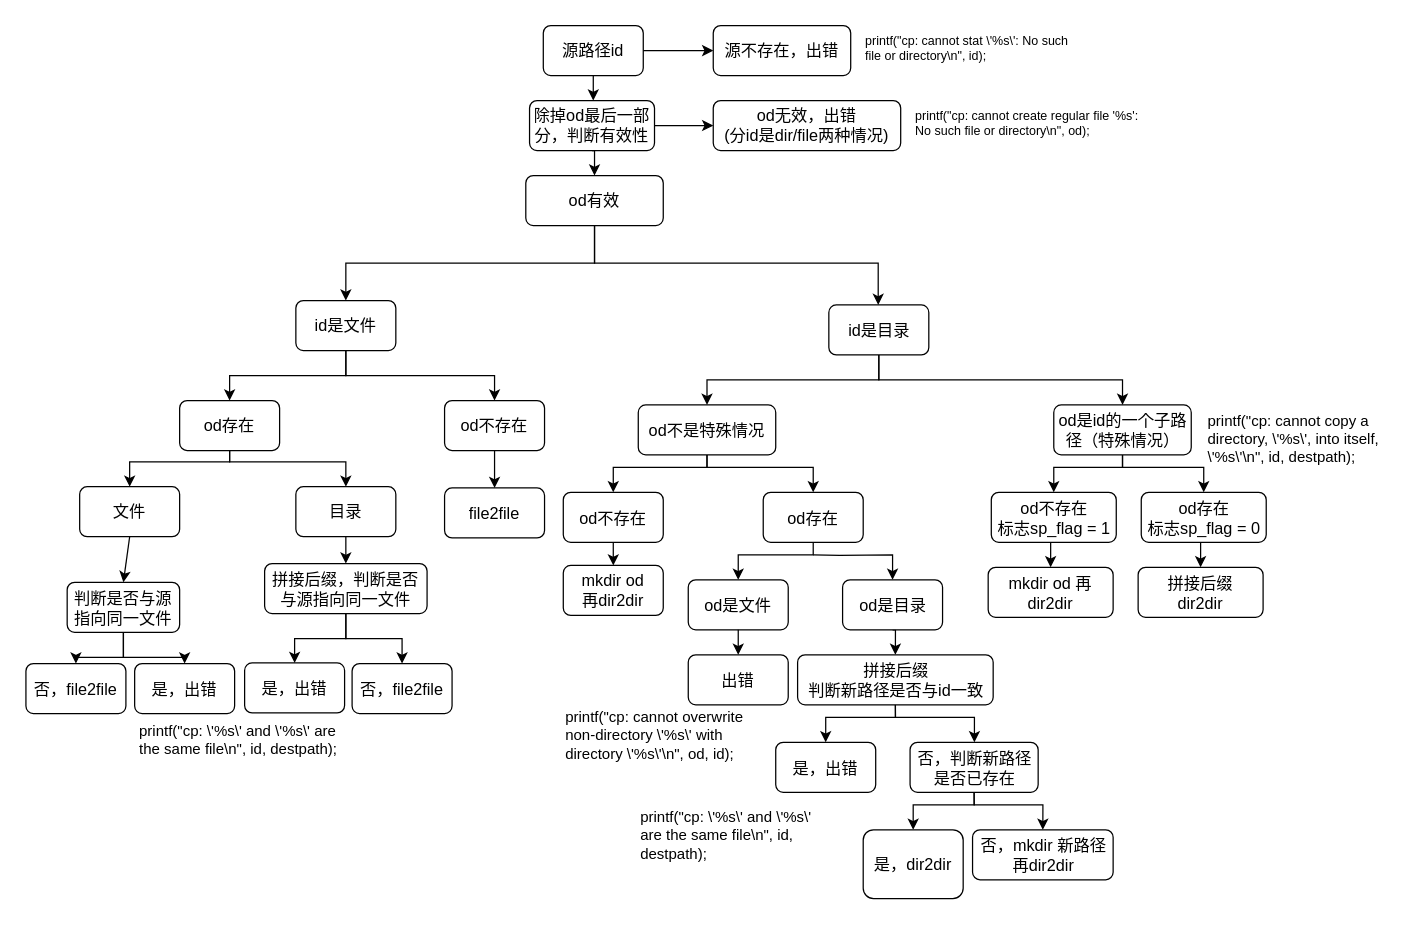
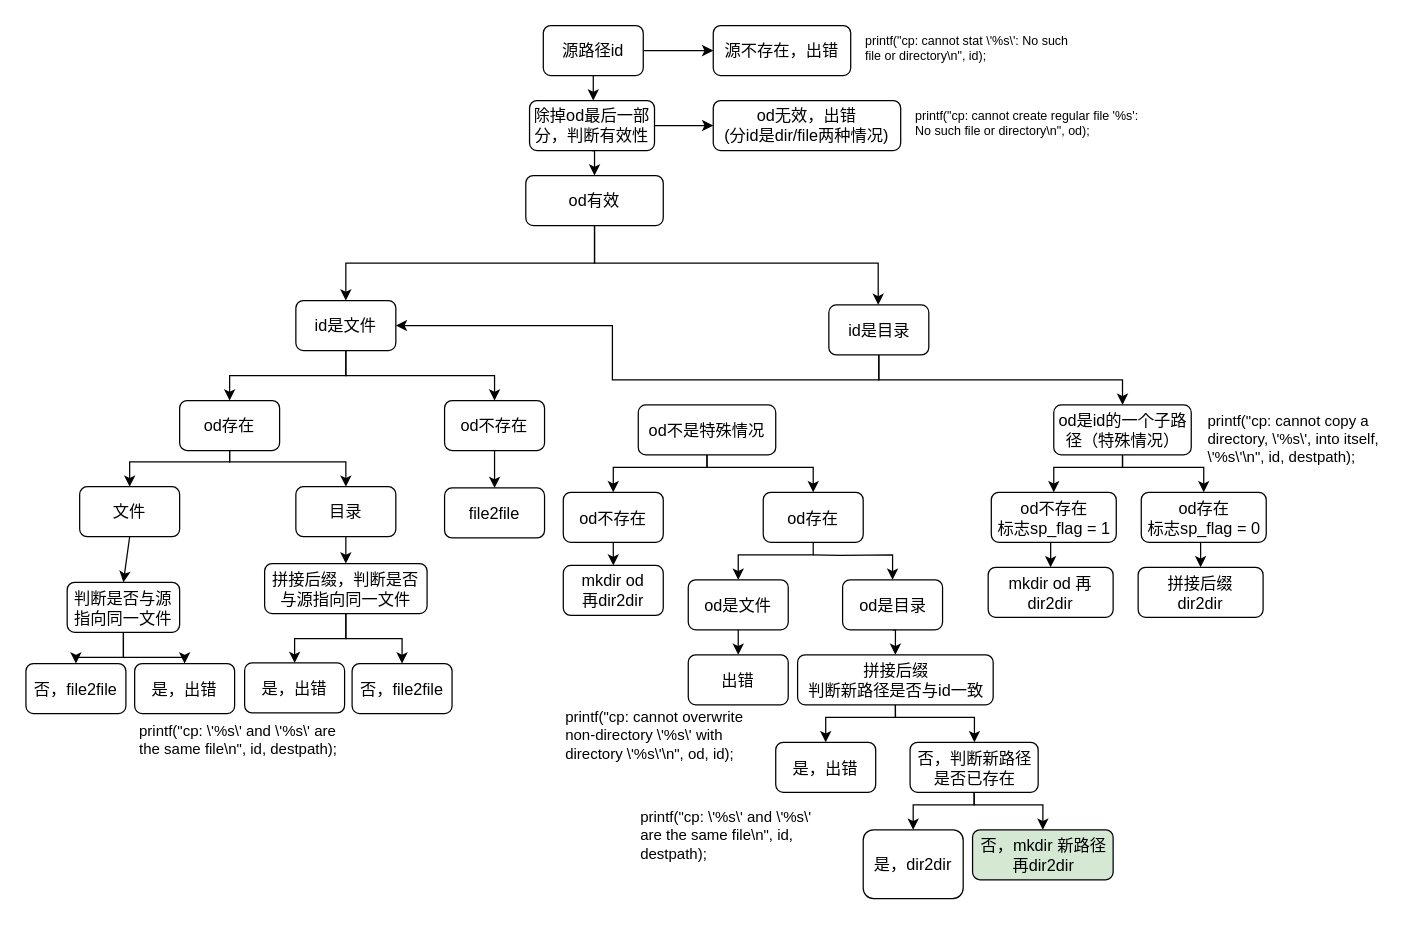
edge "id是目录" -> "od不是特殊情况": now "id是目录" -> "id是文件"
node "否，mkdir 新路径再dir2dir": fillcolor #ffffff -> #d5e8d4
